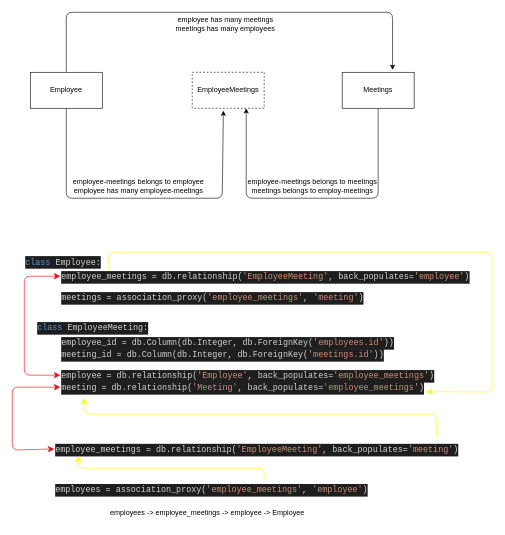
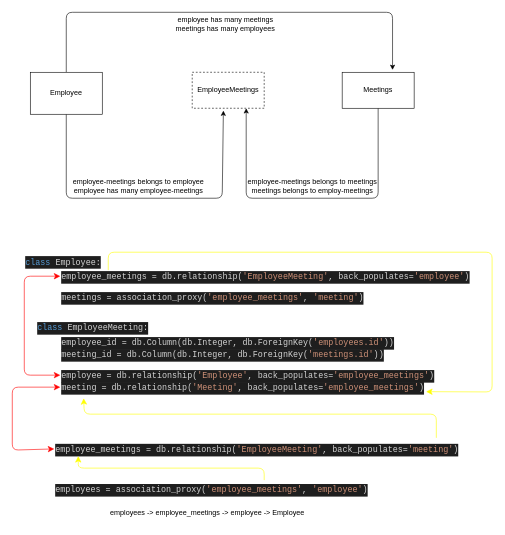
node "Employee": size 72x36 -> 72x42
